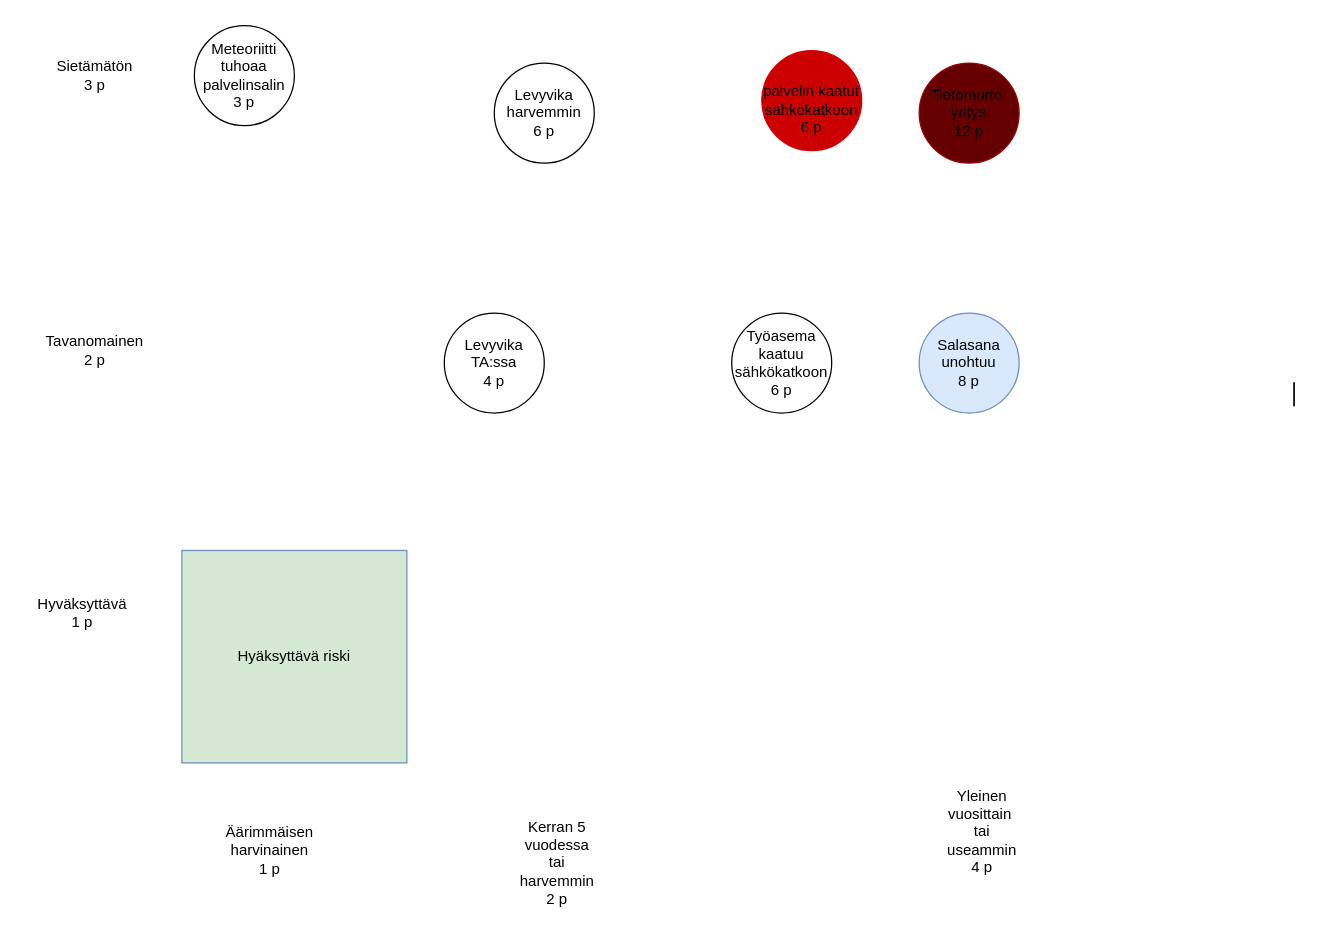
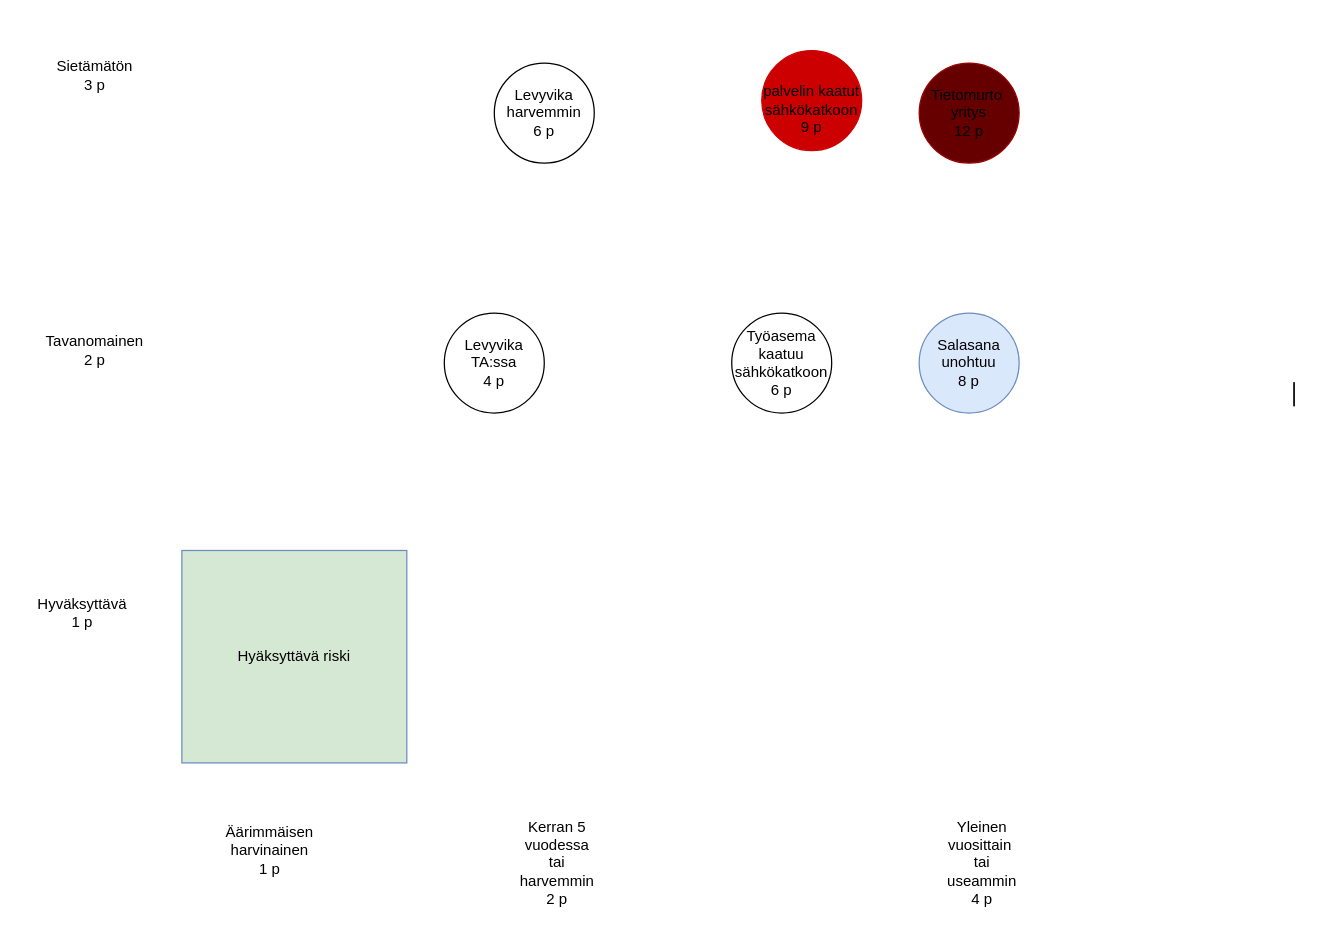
node "Meteoriitti tuhoaa palvelinsalin 3 p": removed
node "palvelin kaatut sähkökatkoon 6 p": label "palvelin kaatut sähkökatkoon 6 p" -> "palvelin kaatut sähkökatkoon 9 p"
node "Yleinen vuosittain tai useammin 4 p": moved (982, 832) -> (982, 863)
